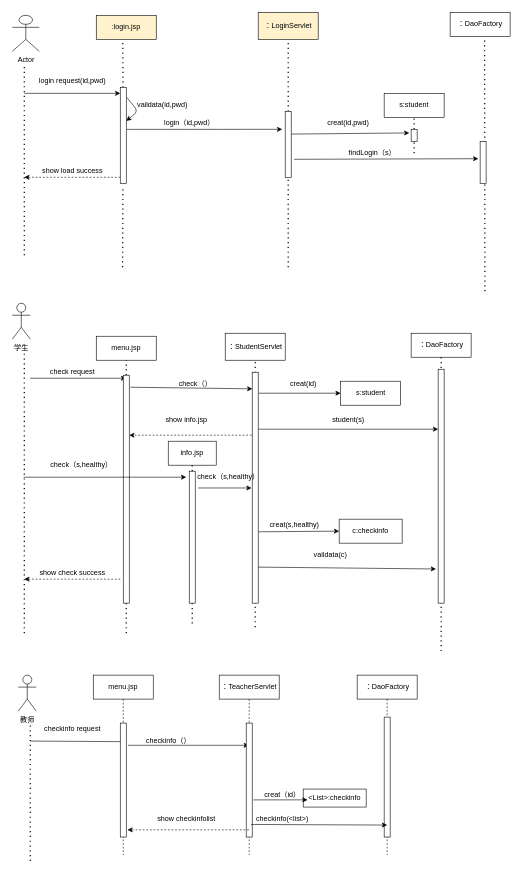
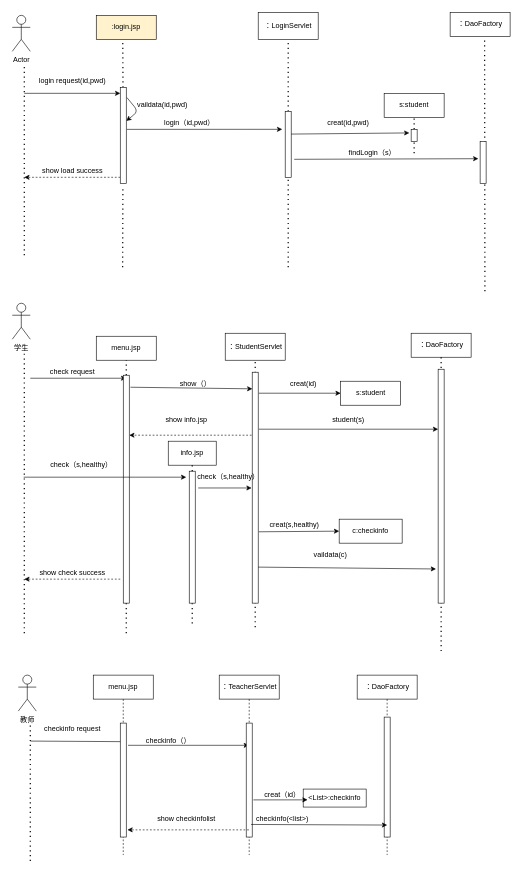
node "：LoginServlet": fillcolor #fff2cc -> #ffffff
node "Actor": size 27x36 -> 18x36
node "check（）": label "check（）" -> "show（）"
